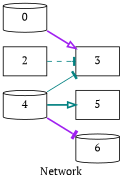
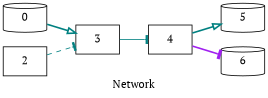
edge "0" -> "3": color purple -> teal
edge "4" -> "3": reversed
node "4": shape cylinder -> box
node "5": shape box -> cylinder
